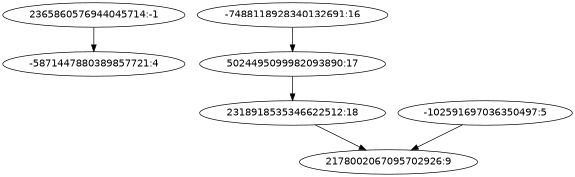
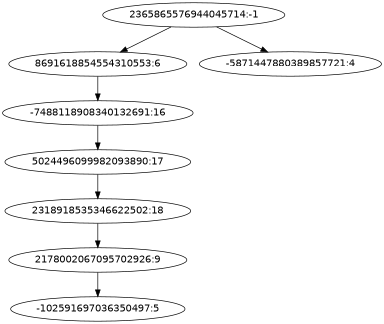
node "2365860576944045714:-1": label "2365860576944045714:-1" -> "2365865576944045714:-1"
node "-7488118928340132691:16": label "-7488118928340132691:16" -> "-7488118908340132691:16"
node "8691618854554310553:6": added
node "5024495099982093890:17": label "5024495099982093890:17" -> "5024496099982093890:17"
node "2318918535346622512:18": label "2318918535346622512:18" -> "2318918535346622502:18"
edge "-102591697036350497:5" -> "2178002067095702926:9": reversed
